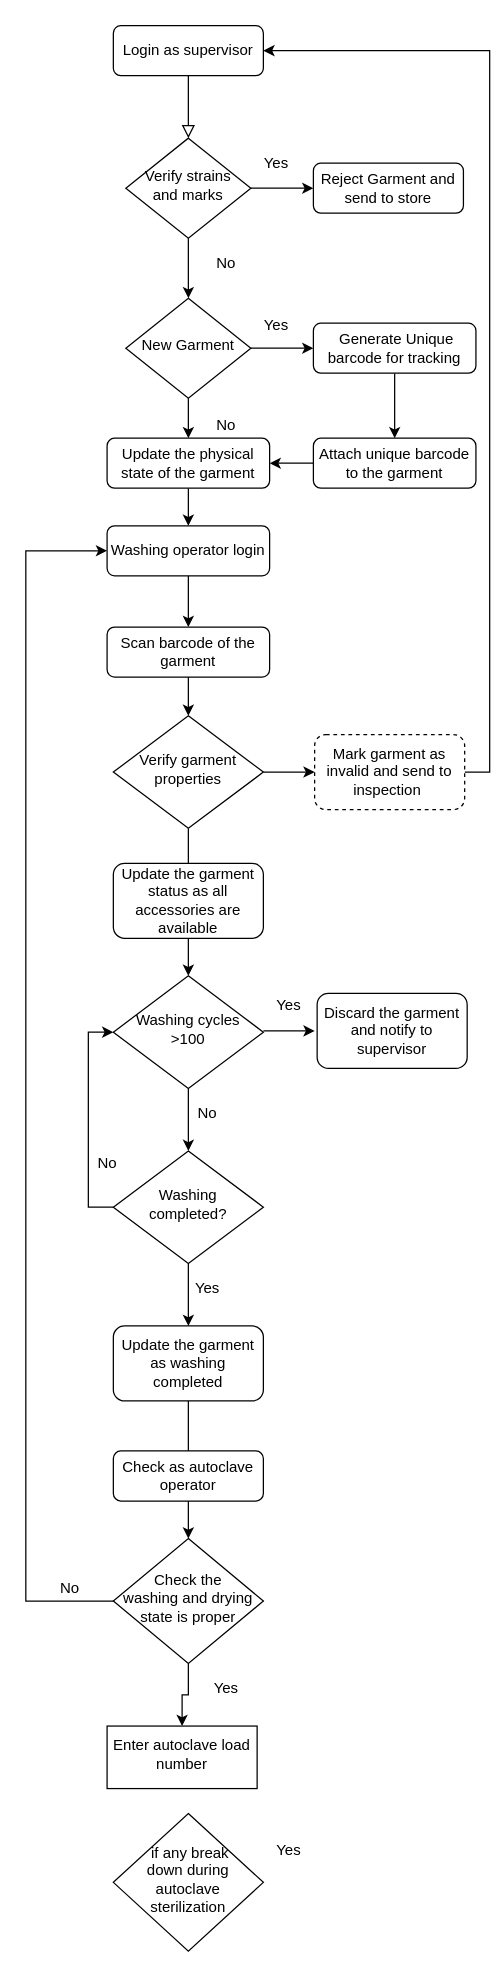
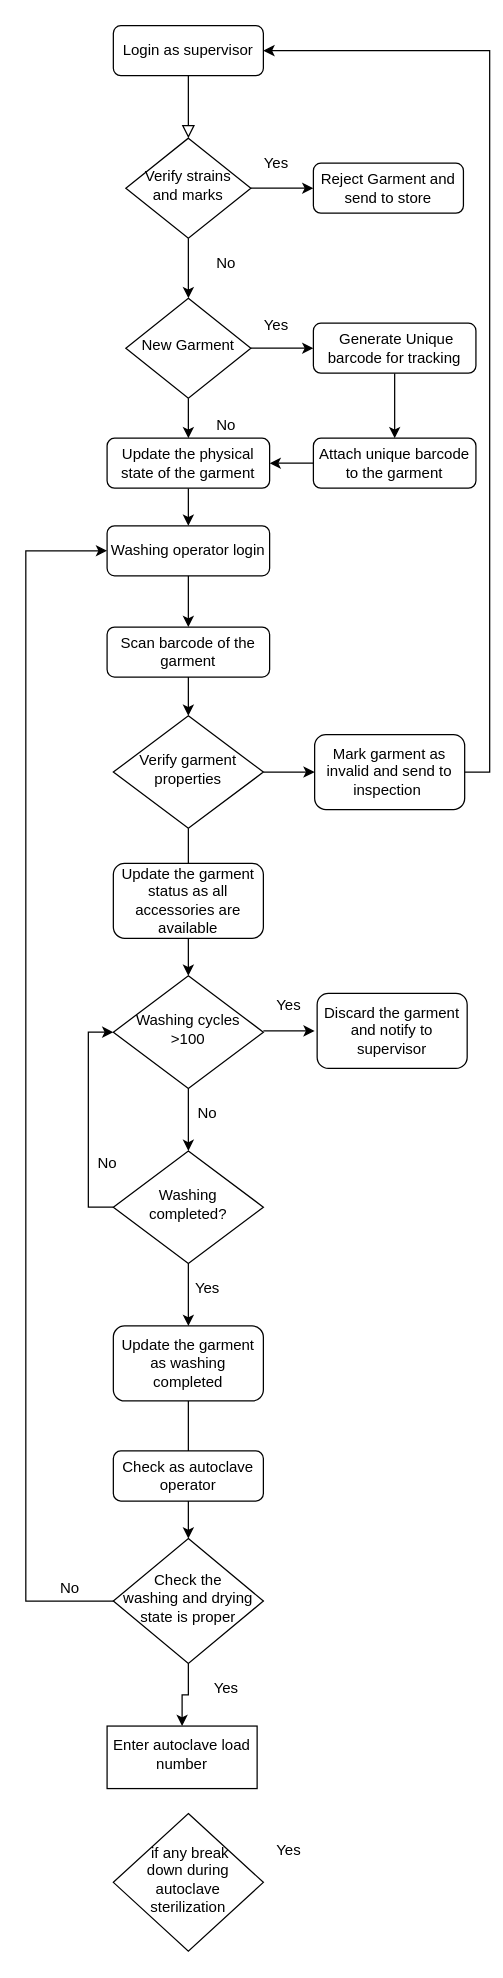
node "Mark garment as invalid and send to inspection": style dashed -> solid
